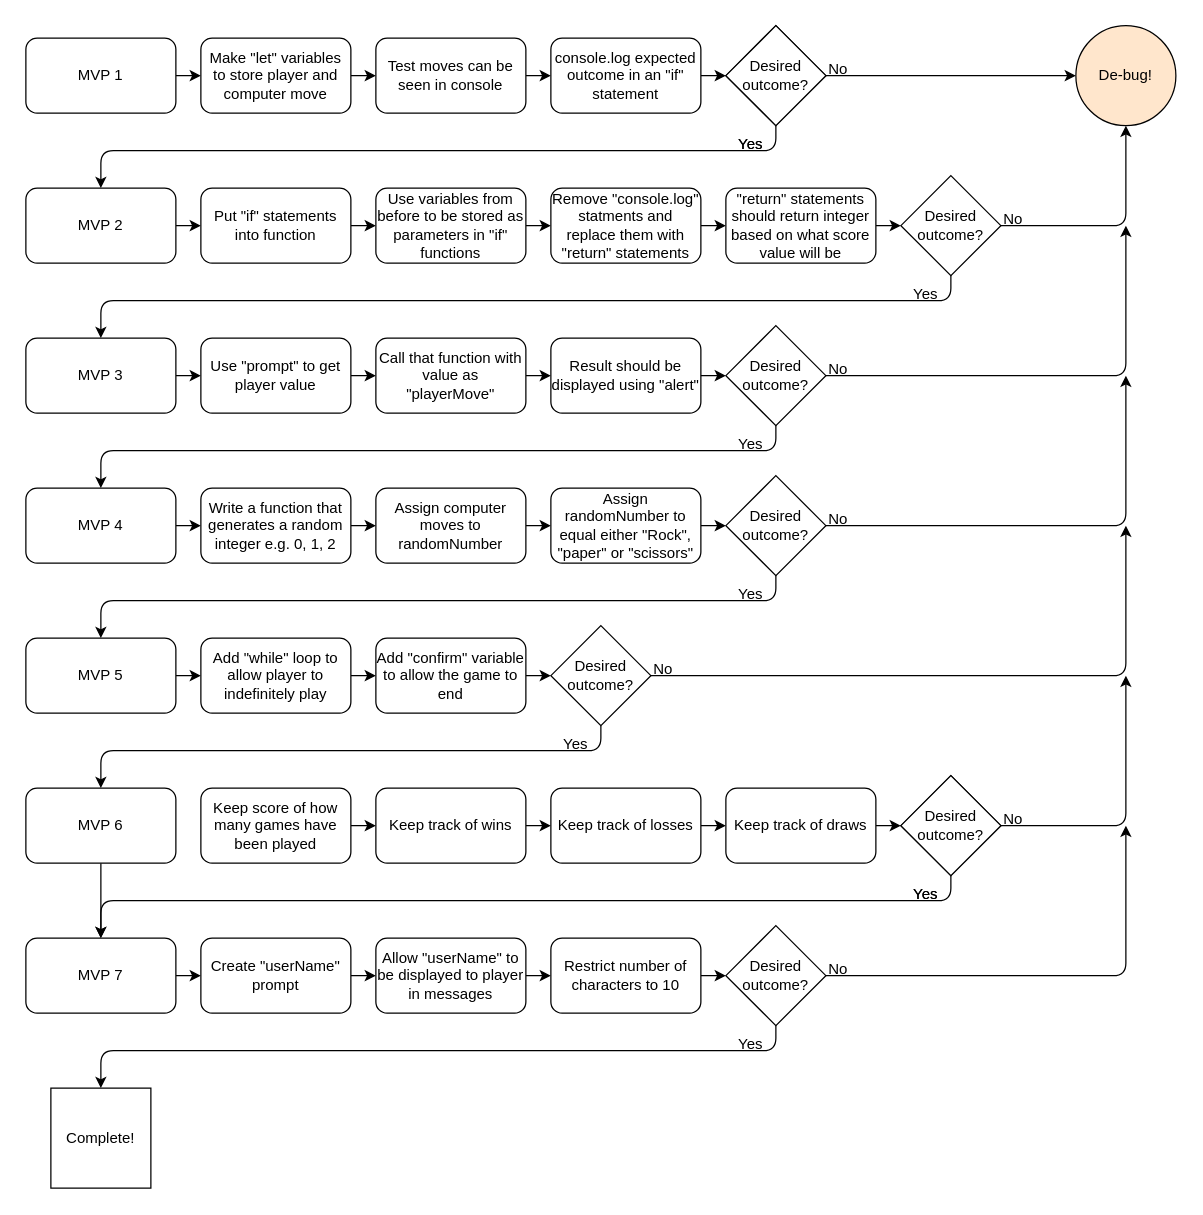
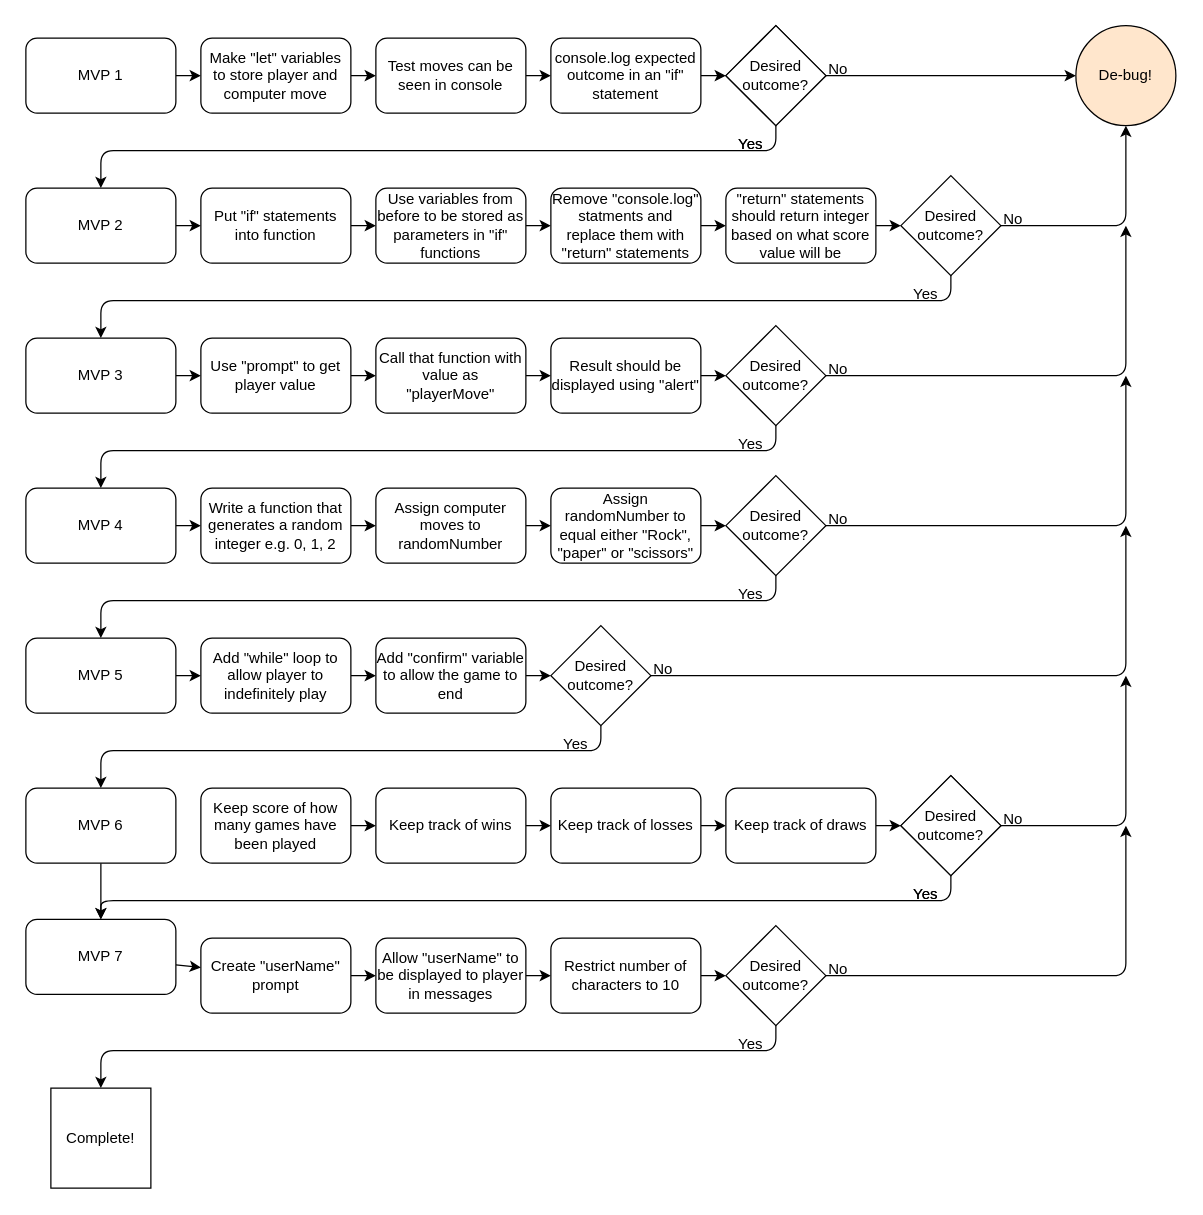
node "MVP 7": moved (101, 976) -> (101, 957)
